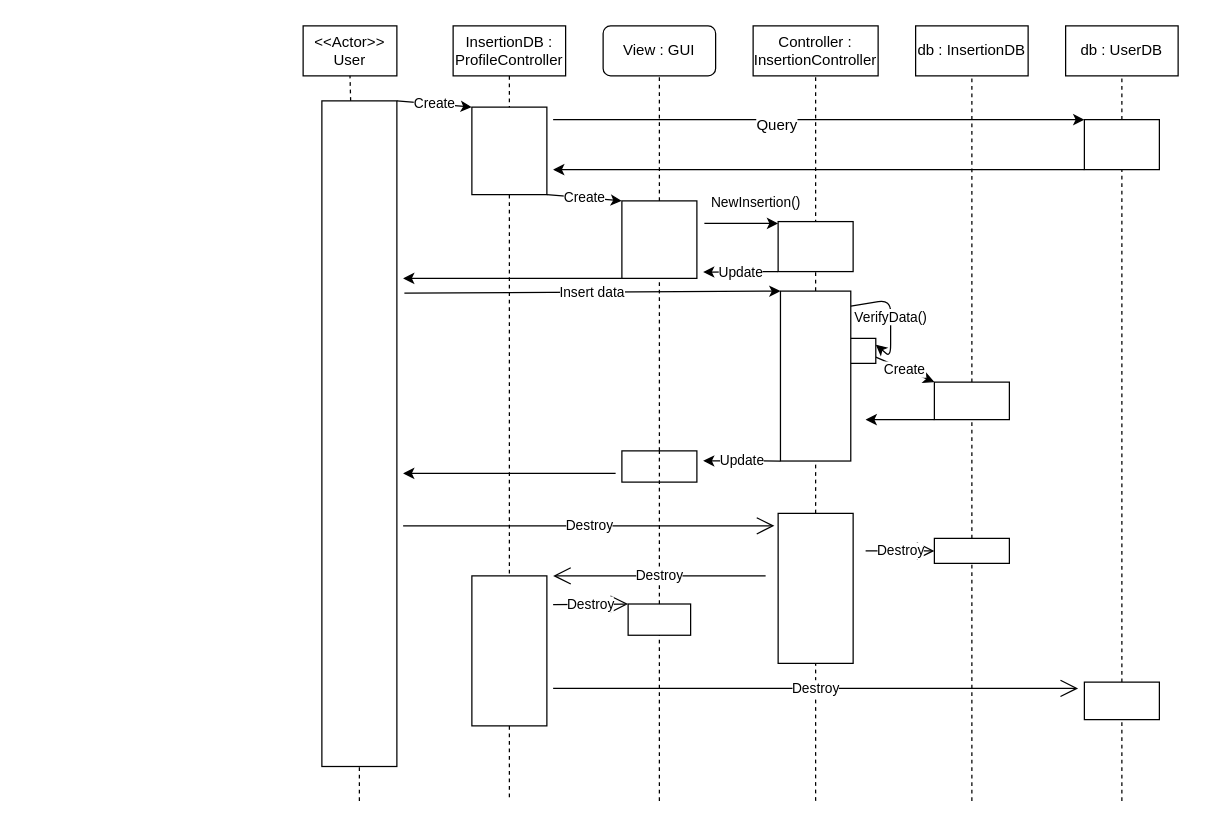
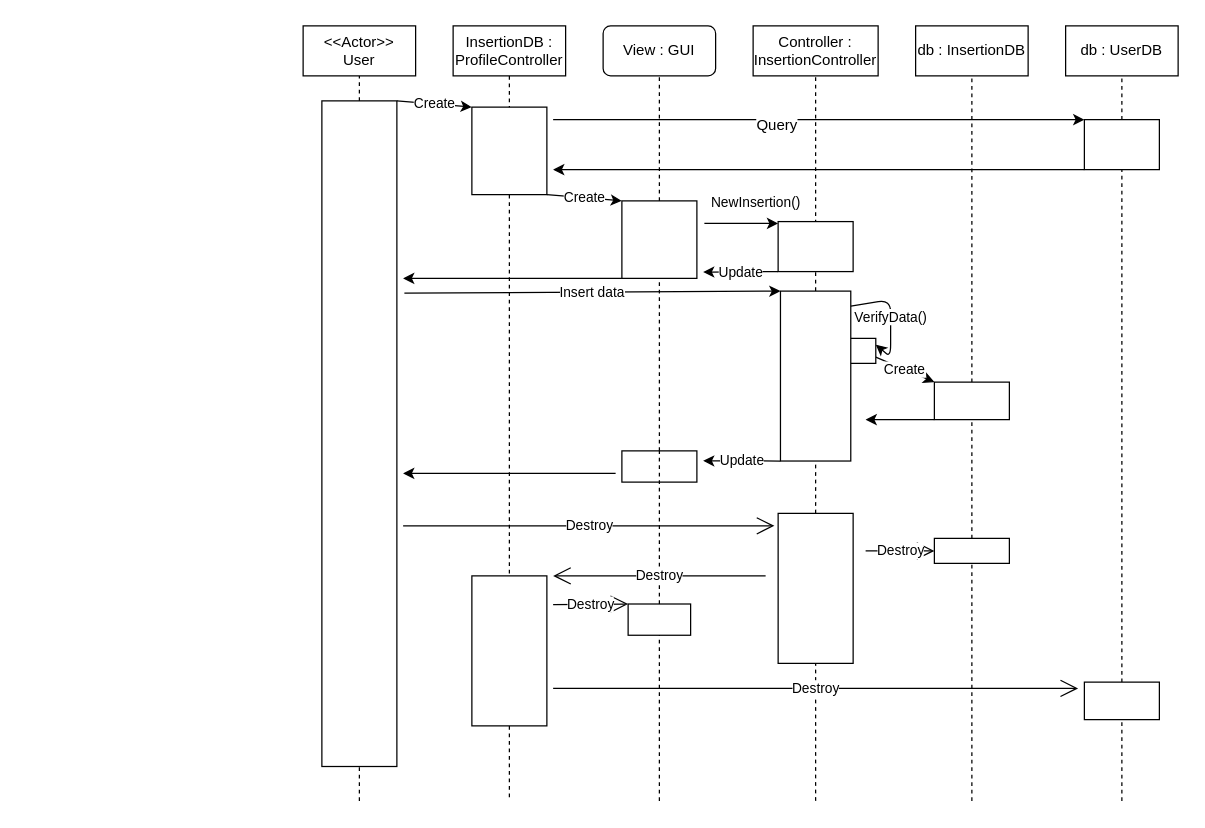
node "<<Actor>> User": size 94x50 -> 113x50
